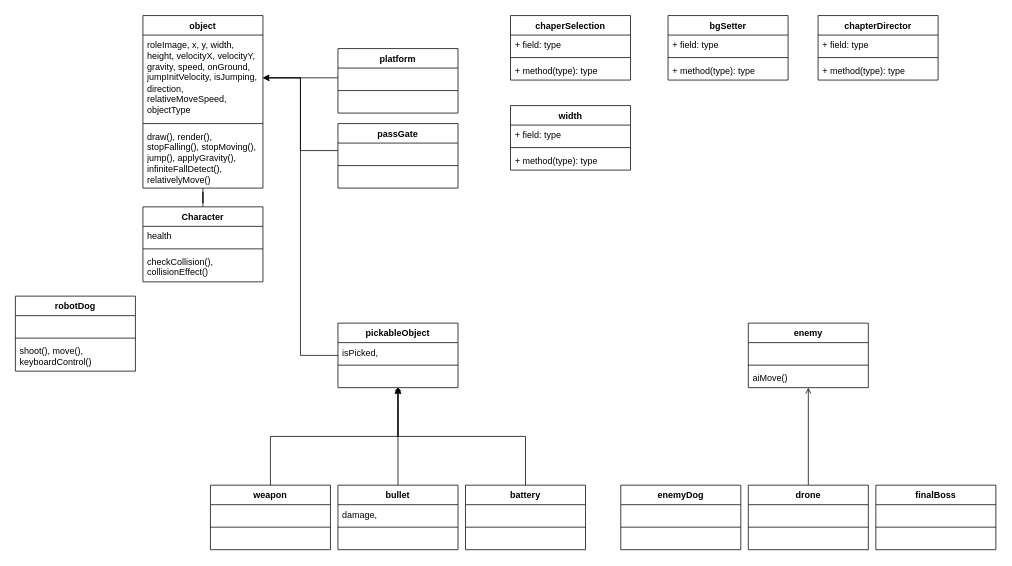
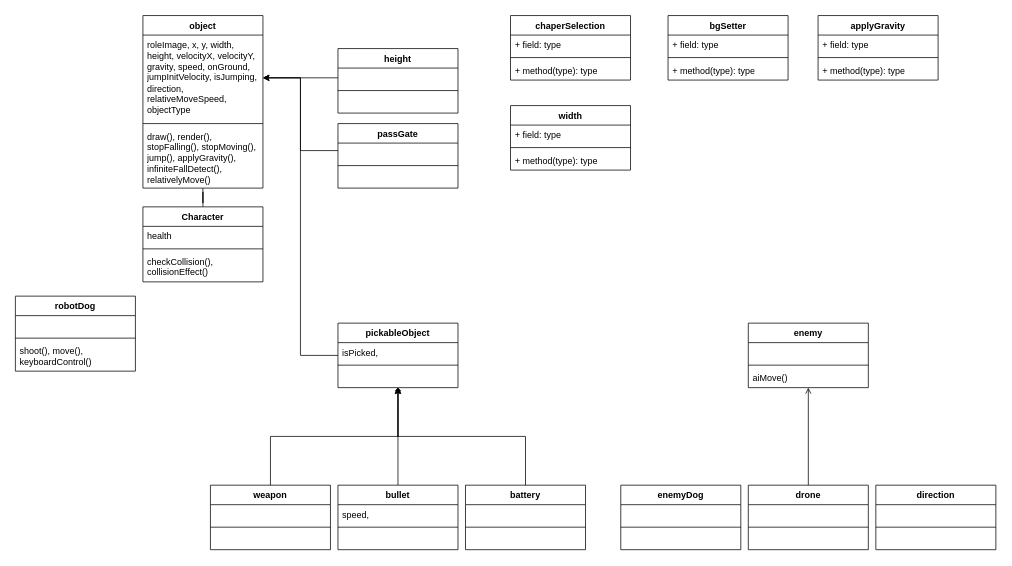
node "chapterDirector": label "chapterDirector" -> "applyGravity"
node "platform": label "platform" -> "height"
node "finalBoss": label "finalBoss" -> "direction"
node "damage,": label "damage," -> "speed,"
